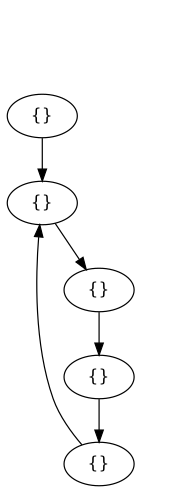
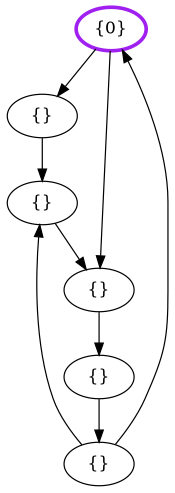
node "{0}": added
